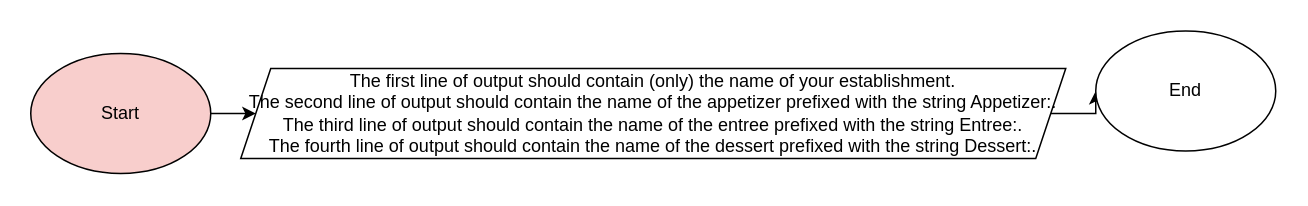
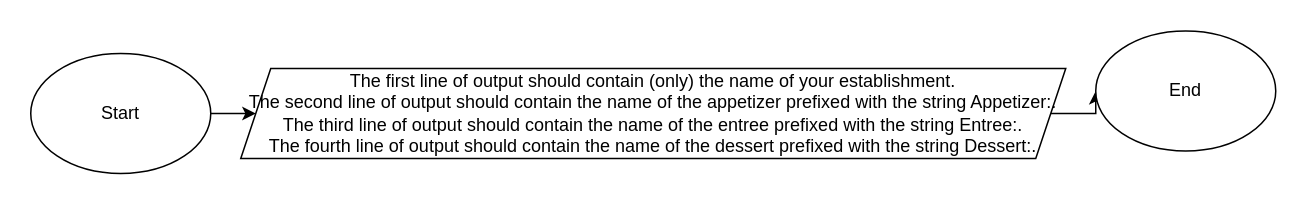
node "Start": fillcolor #f8cecc -> #ffffff
